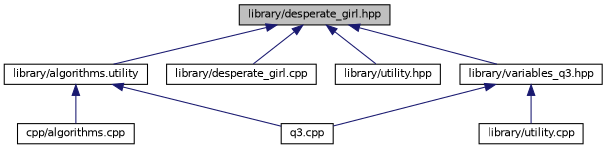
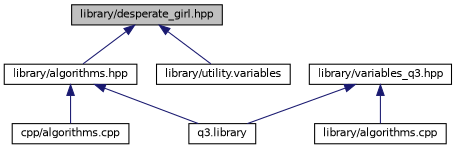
edge "library/variables_q3.hpp" -> "library/desperate_girl.hpp": removed
node "library/algorithms.utility": label "library/algorithms.utility" -> "library/algorithms.hpp"
node "library/desperate_girl.cpp": removed
node "library/utility.hpp": label "library/utility.hpp" -> "library/utility.variables"
node "q3.cpp": label "q3.cpp" -> "q3.library"
node "library/utility.cpp": label "library/utility.cpp" -> "library/algorithms.cpp"
